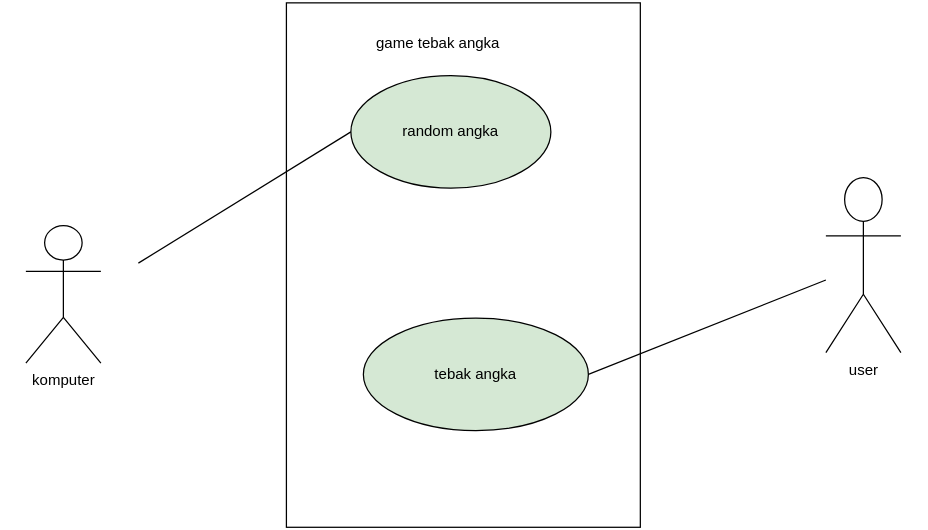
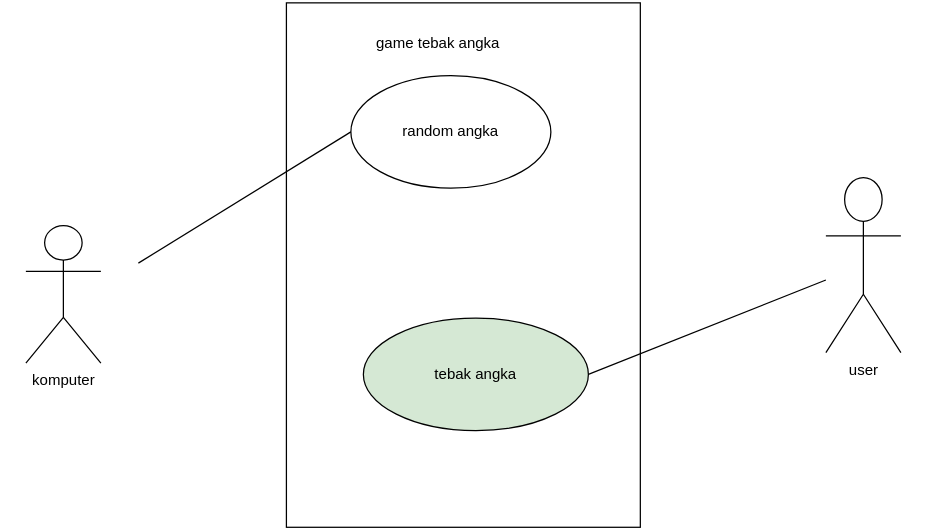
node "random angka": fillcolor #d5e8d4 -> #ffffff
